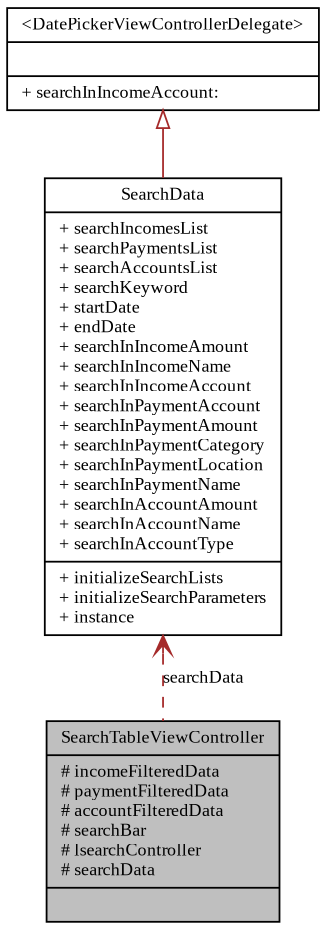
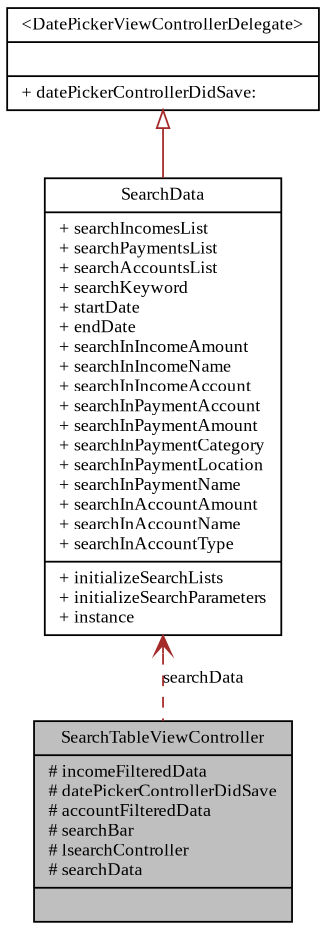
node "<DatePickerViewControllerDelegate>": text "+ searchInIncomeAccount:" -> "+ datePickerControllerDidSave:"
node "SearchTableViewController": text "# paymentFilteredData" -> "# datePickerControllerDidSave"
